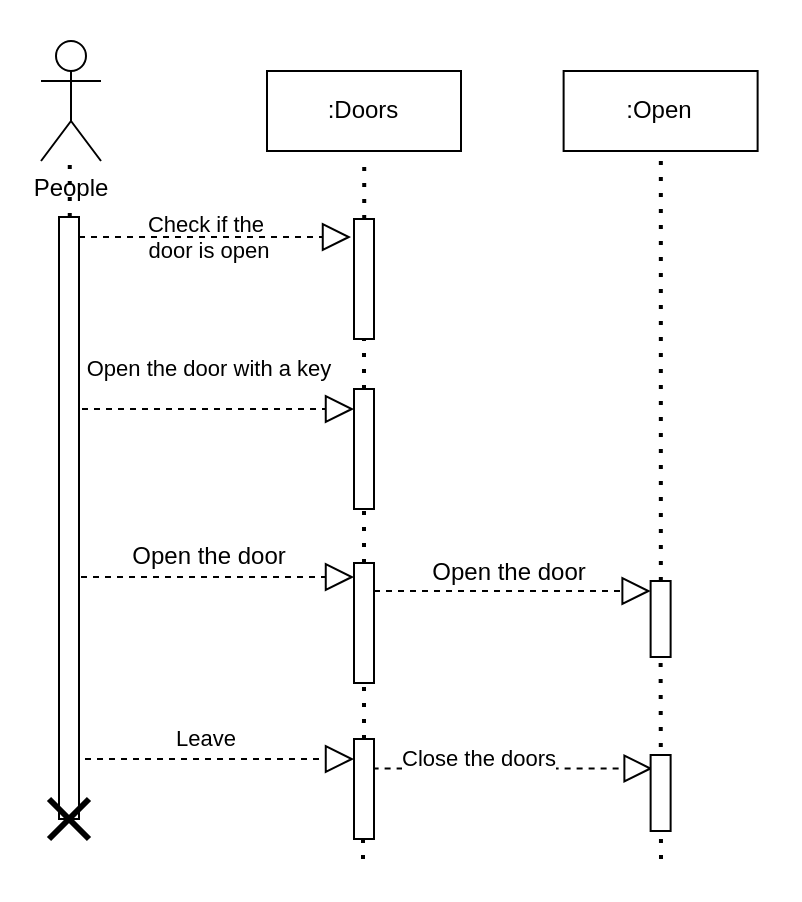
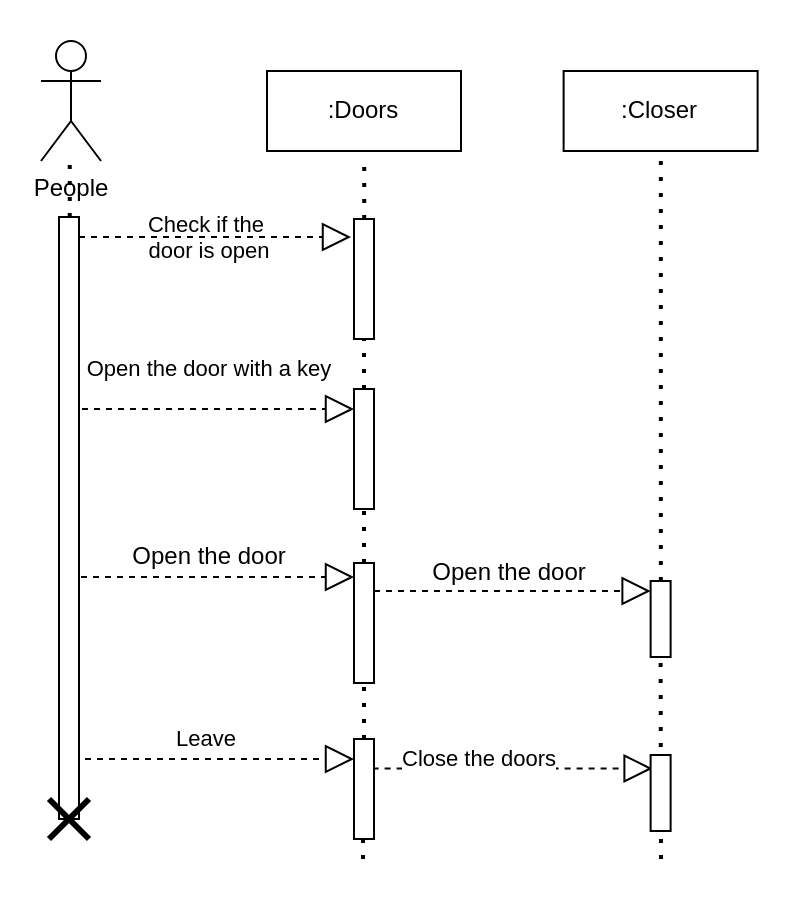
node ":Open": label ":Open" -> ":Closer"
